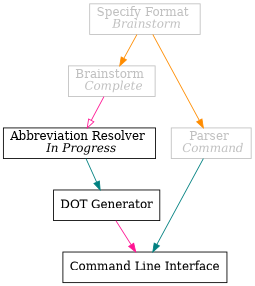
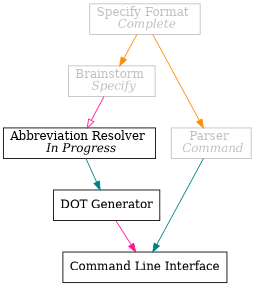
node "Specify Format": text "Brainstorm" -> "Complete"
node "Brainstorm": text "Complete" -> "Specify"
